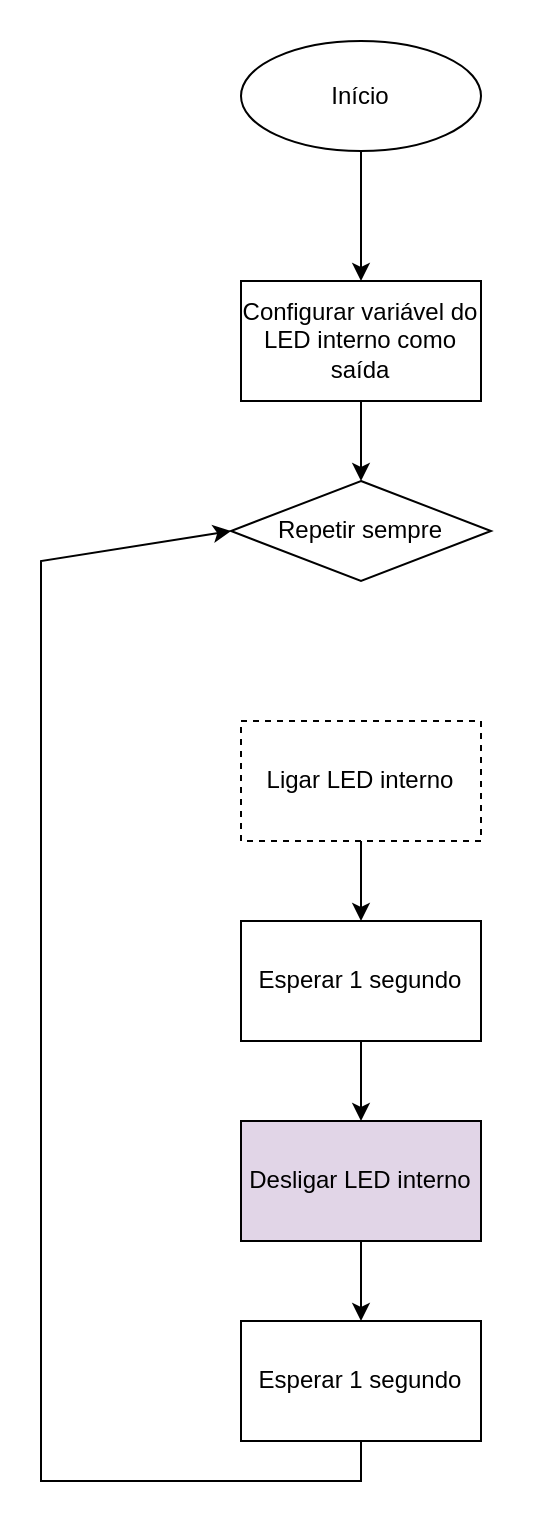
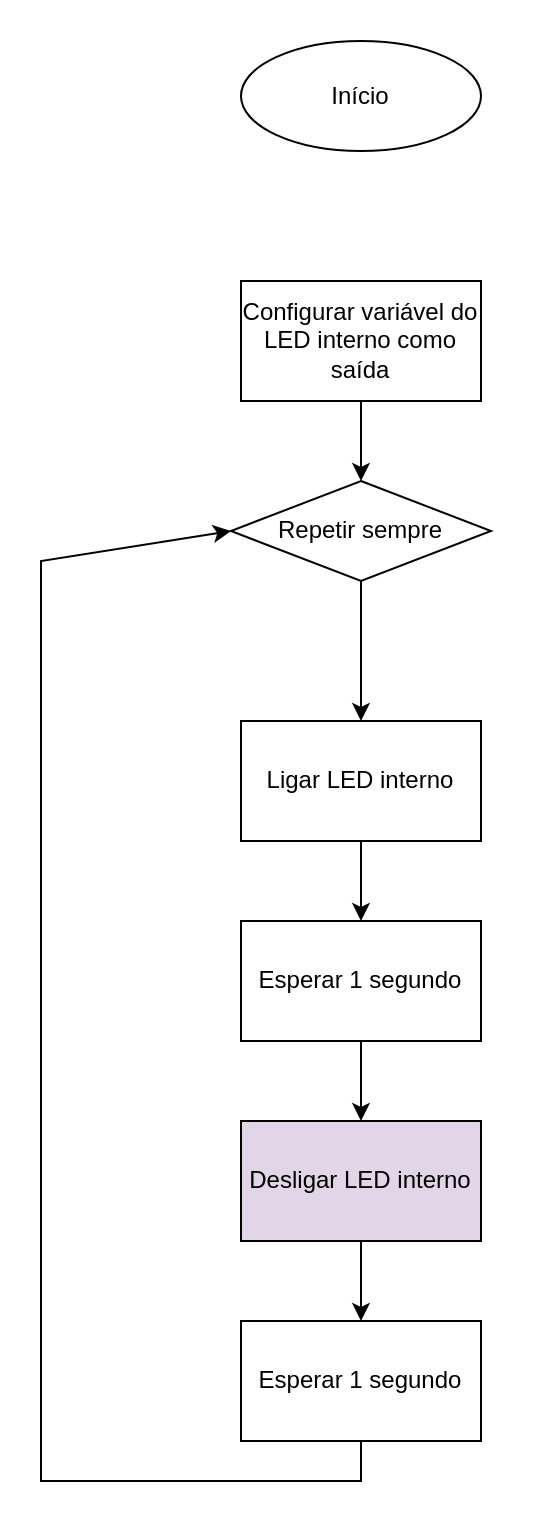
edge "Início" -> "Configurar variável do LED interno como saída": removed
edge "Repetir sempre" -> "Ligar LED interno": added
node "Ligar LED interno": style dashed -> solid
